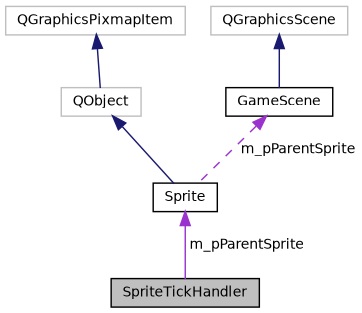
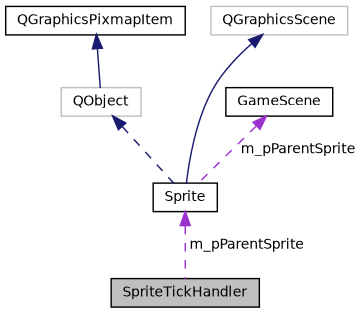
node "QGraphicsPixmapItem": color grey75 -> black
edge "GameScene" -> "QGraphicsScene": now "Sprite" -> "QGraphicsScene"
edge "Sprite" -> "QObject": style solid -> dashed
edge "SpriteTickHandler" -> "Sprite": style solid -> dashed
